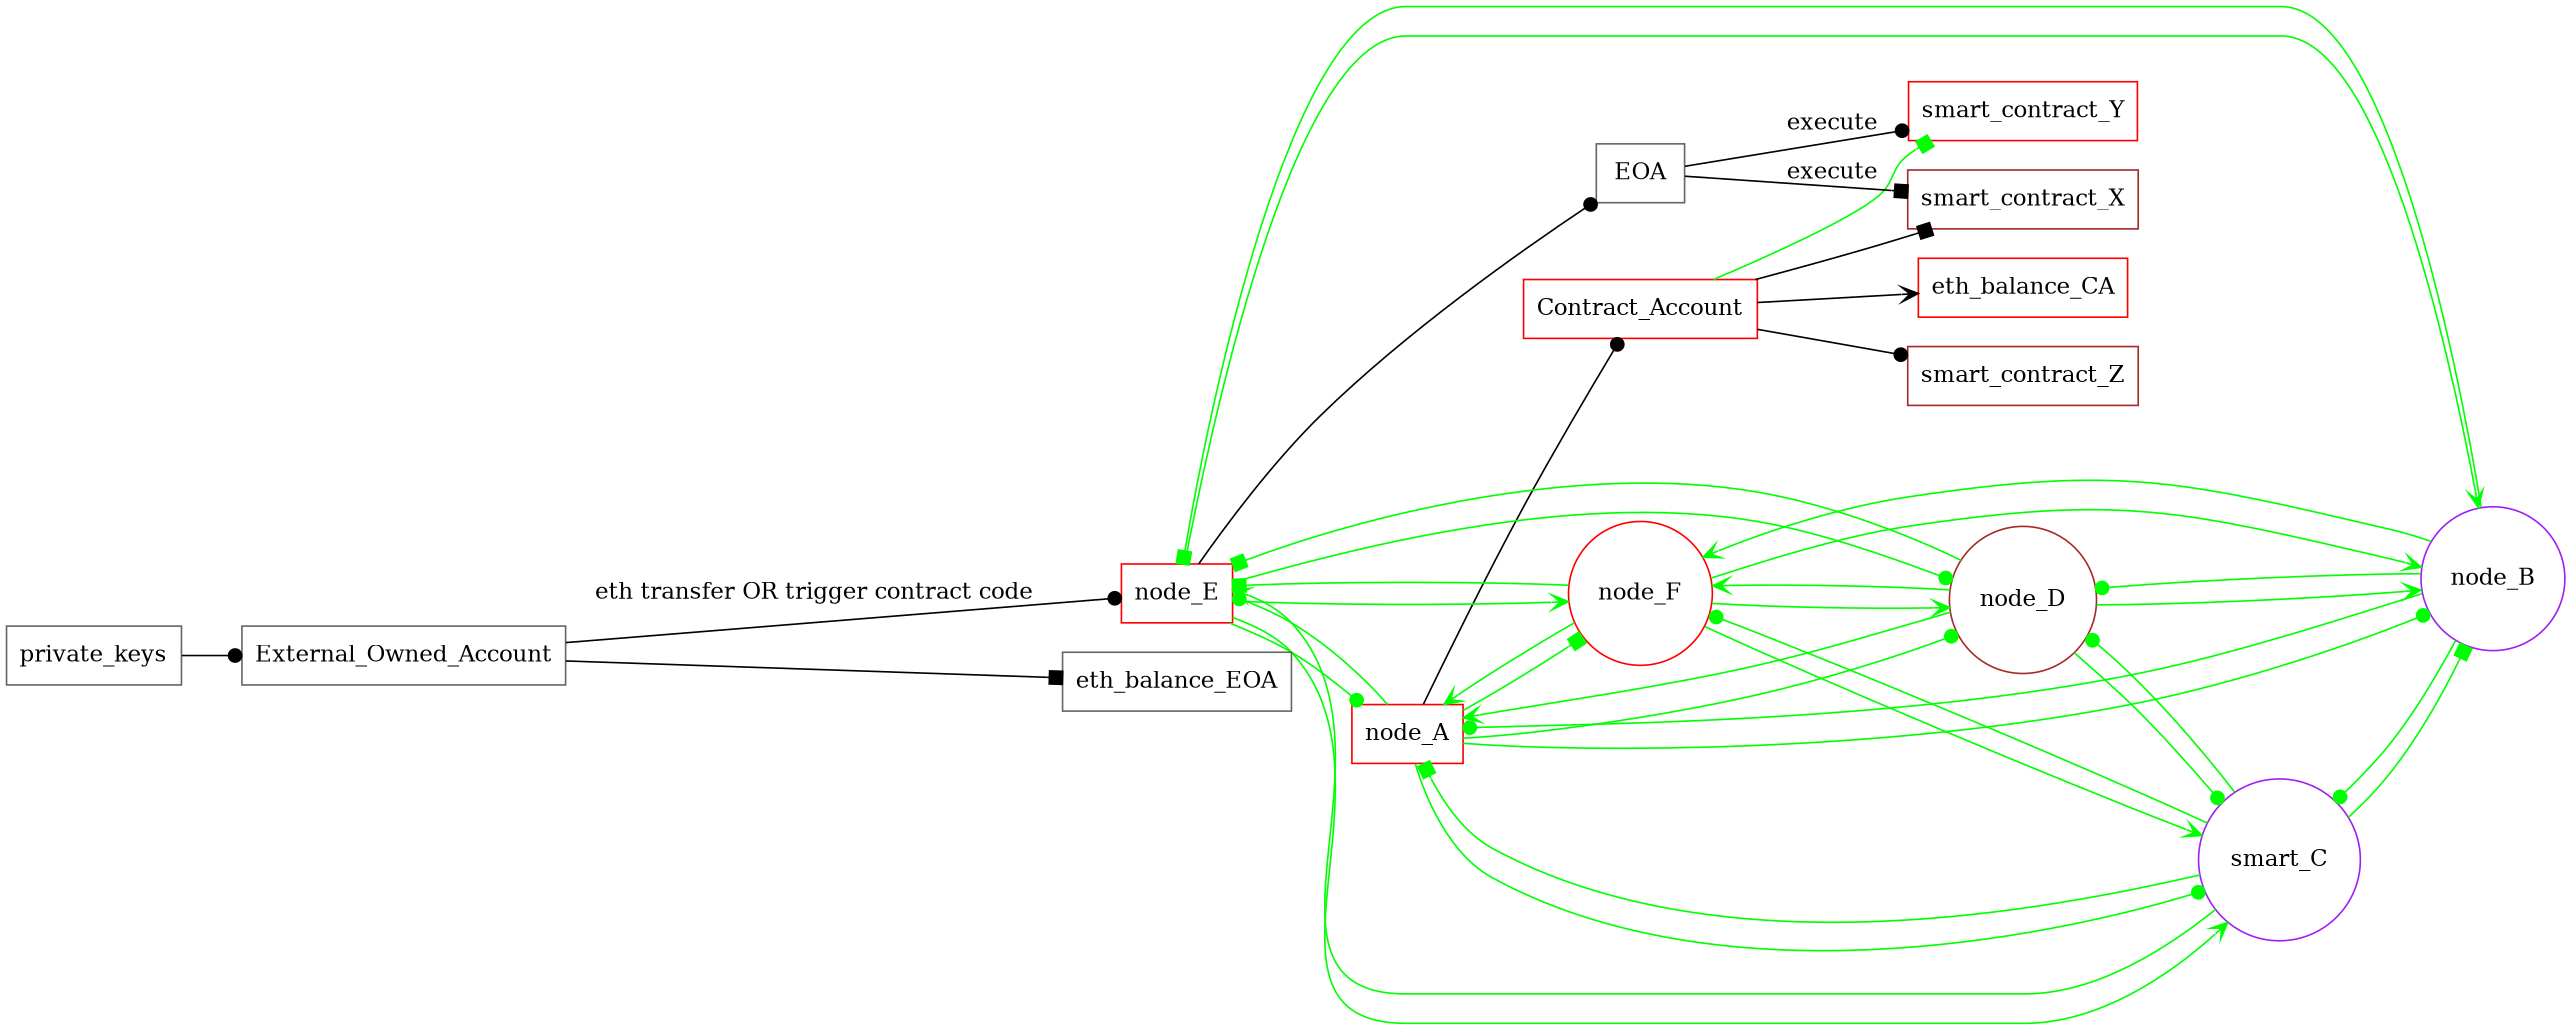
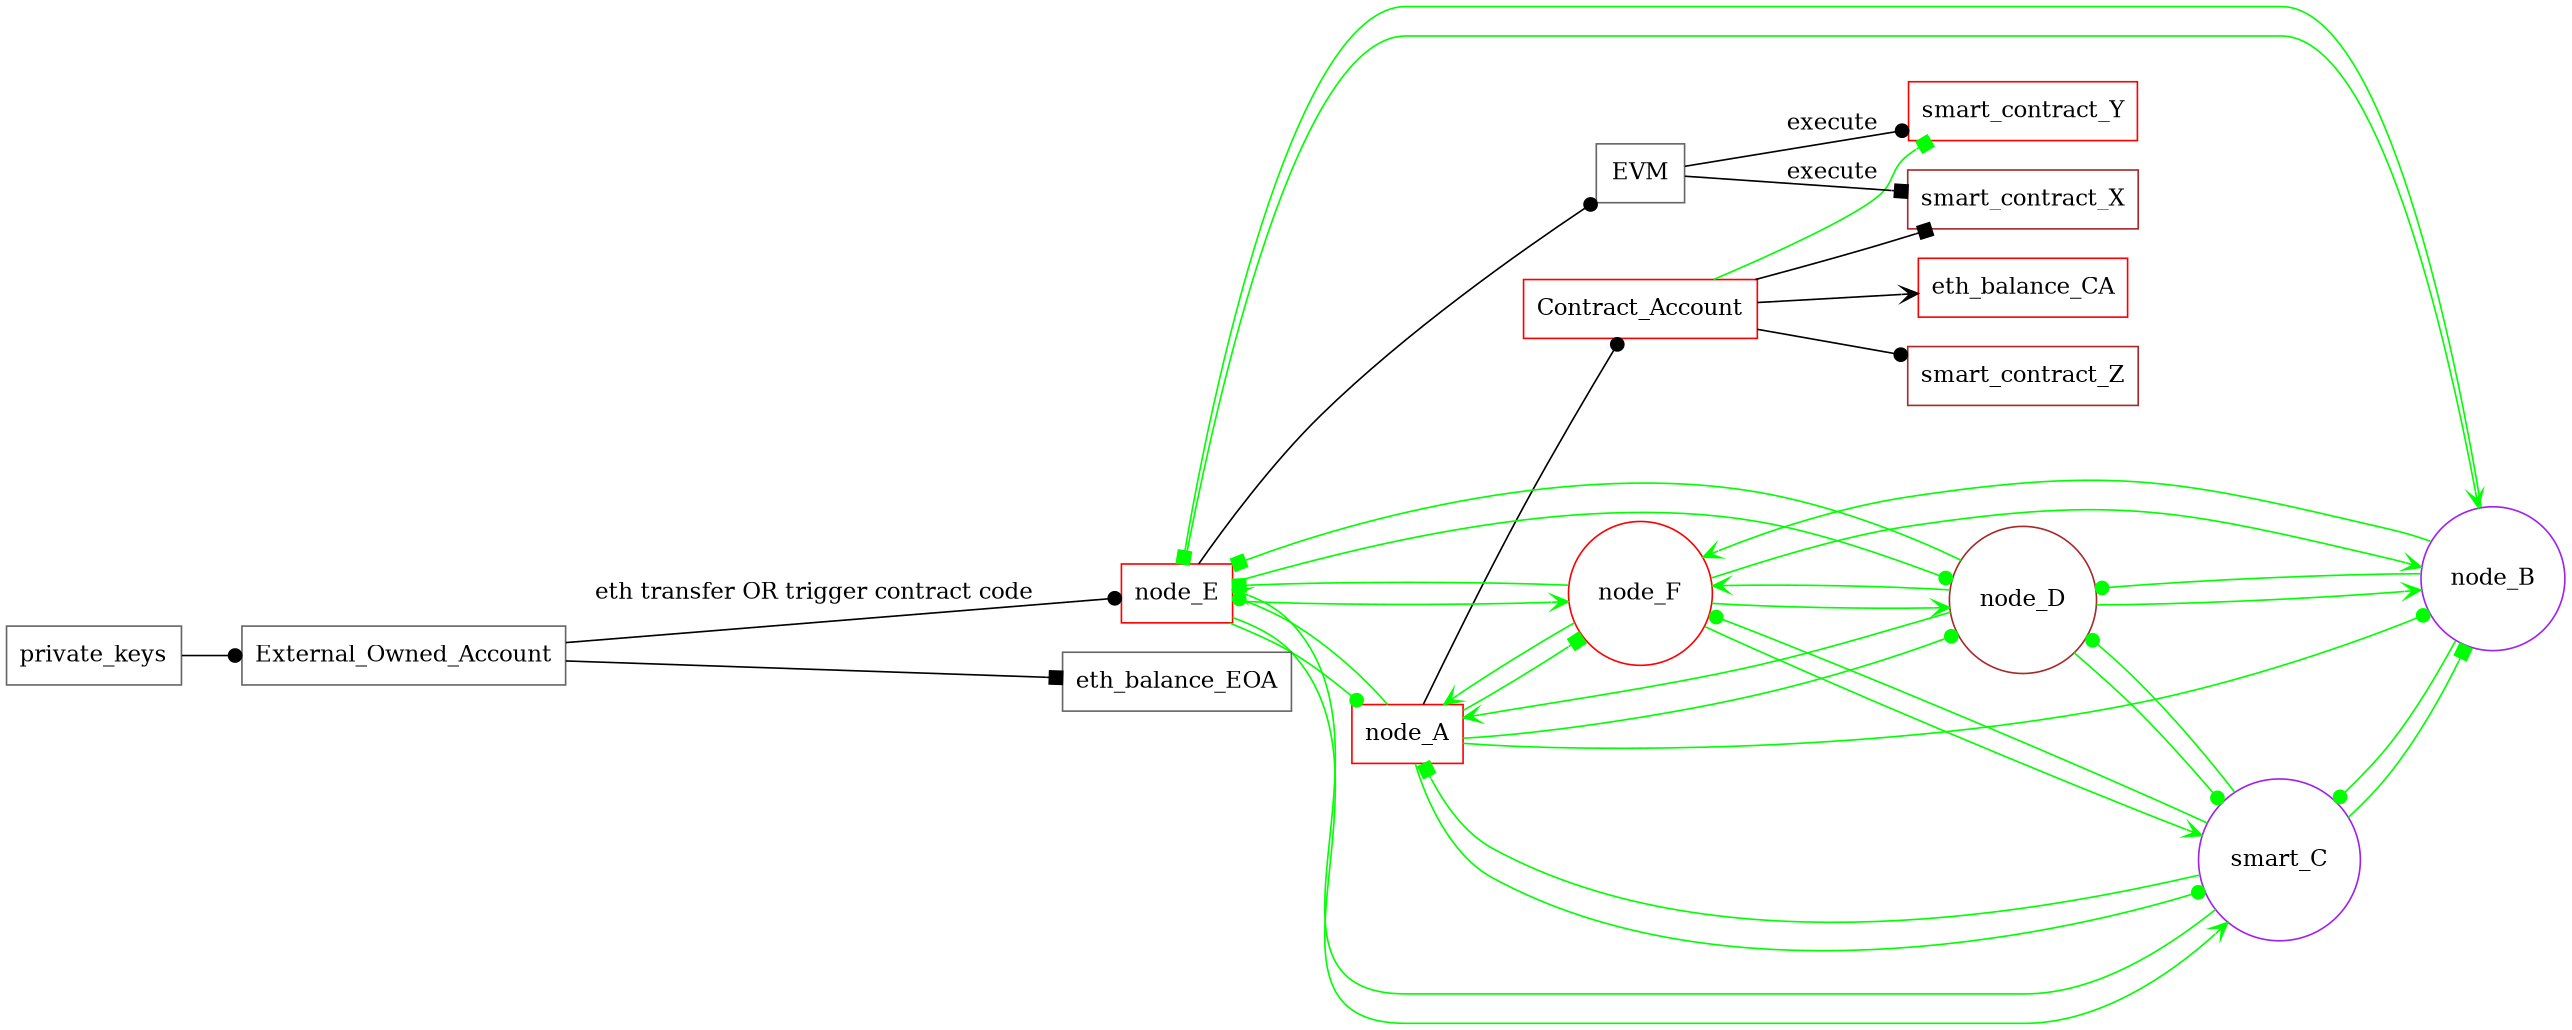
node "EOA": label "EOA" -> "EVM"
edge "node_B" -> "node_A": removed
